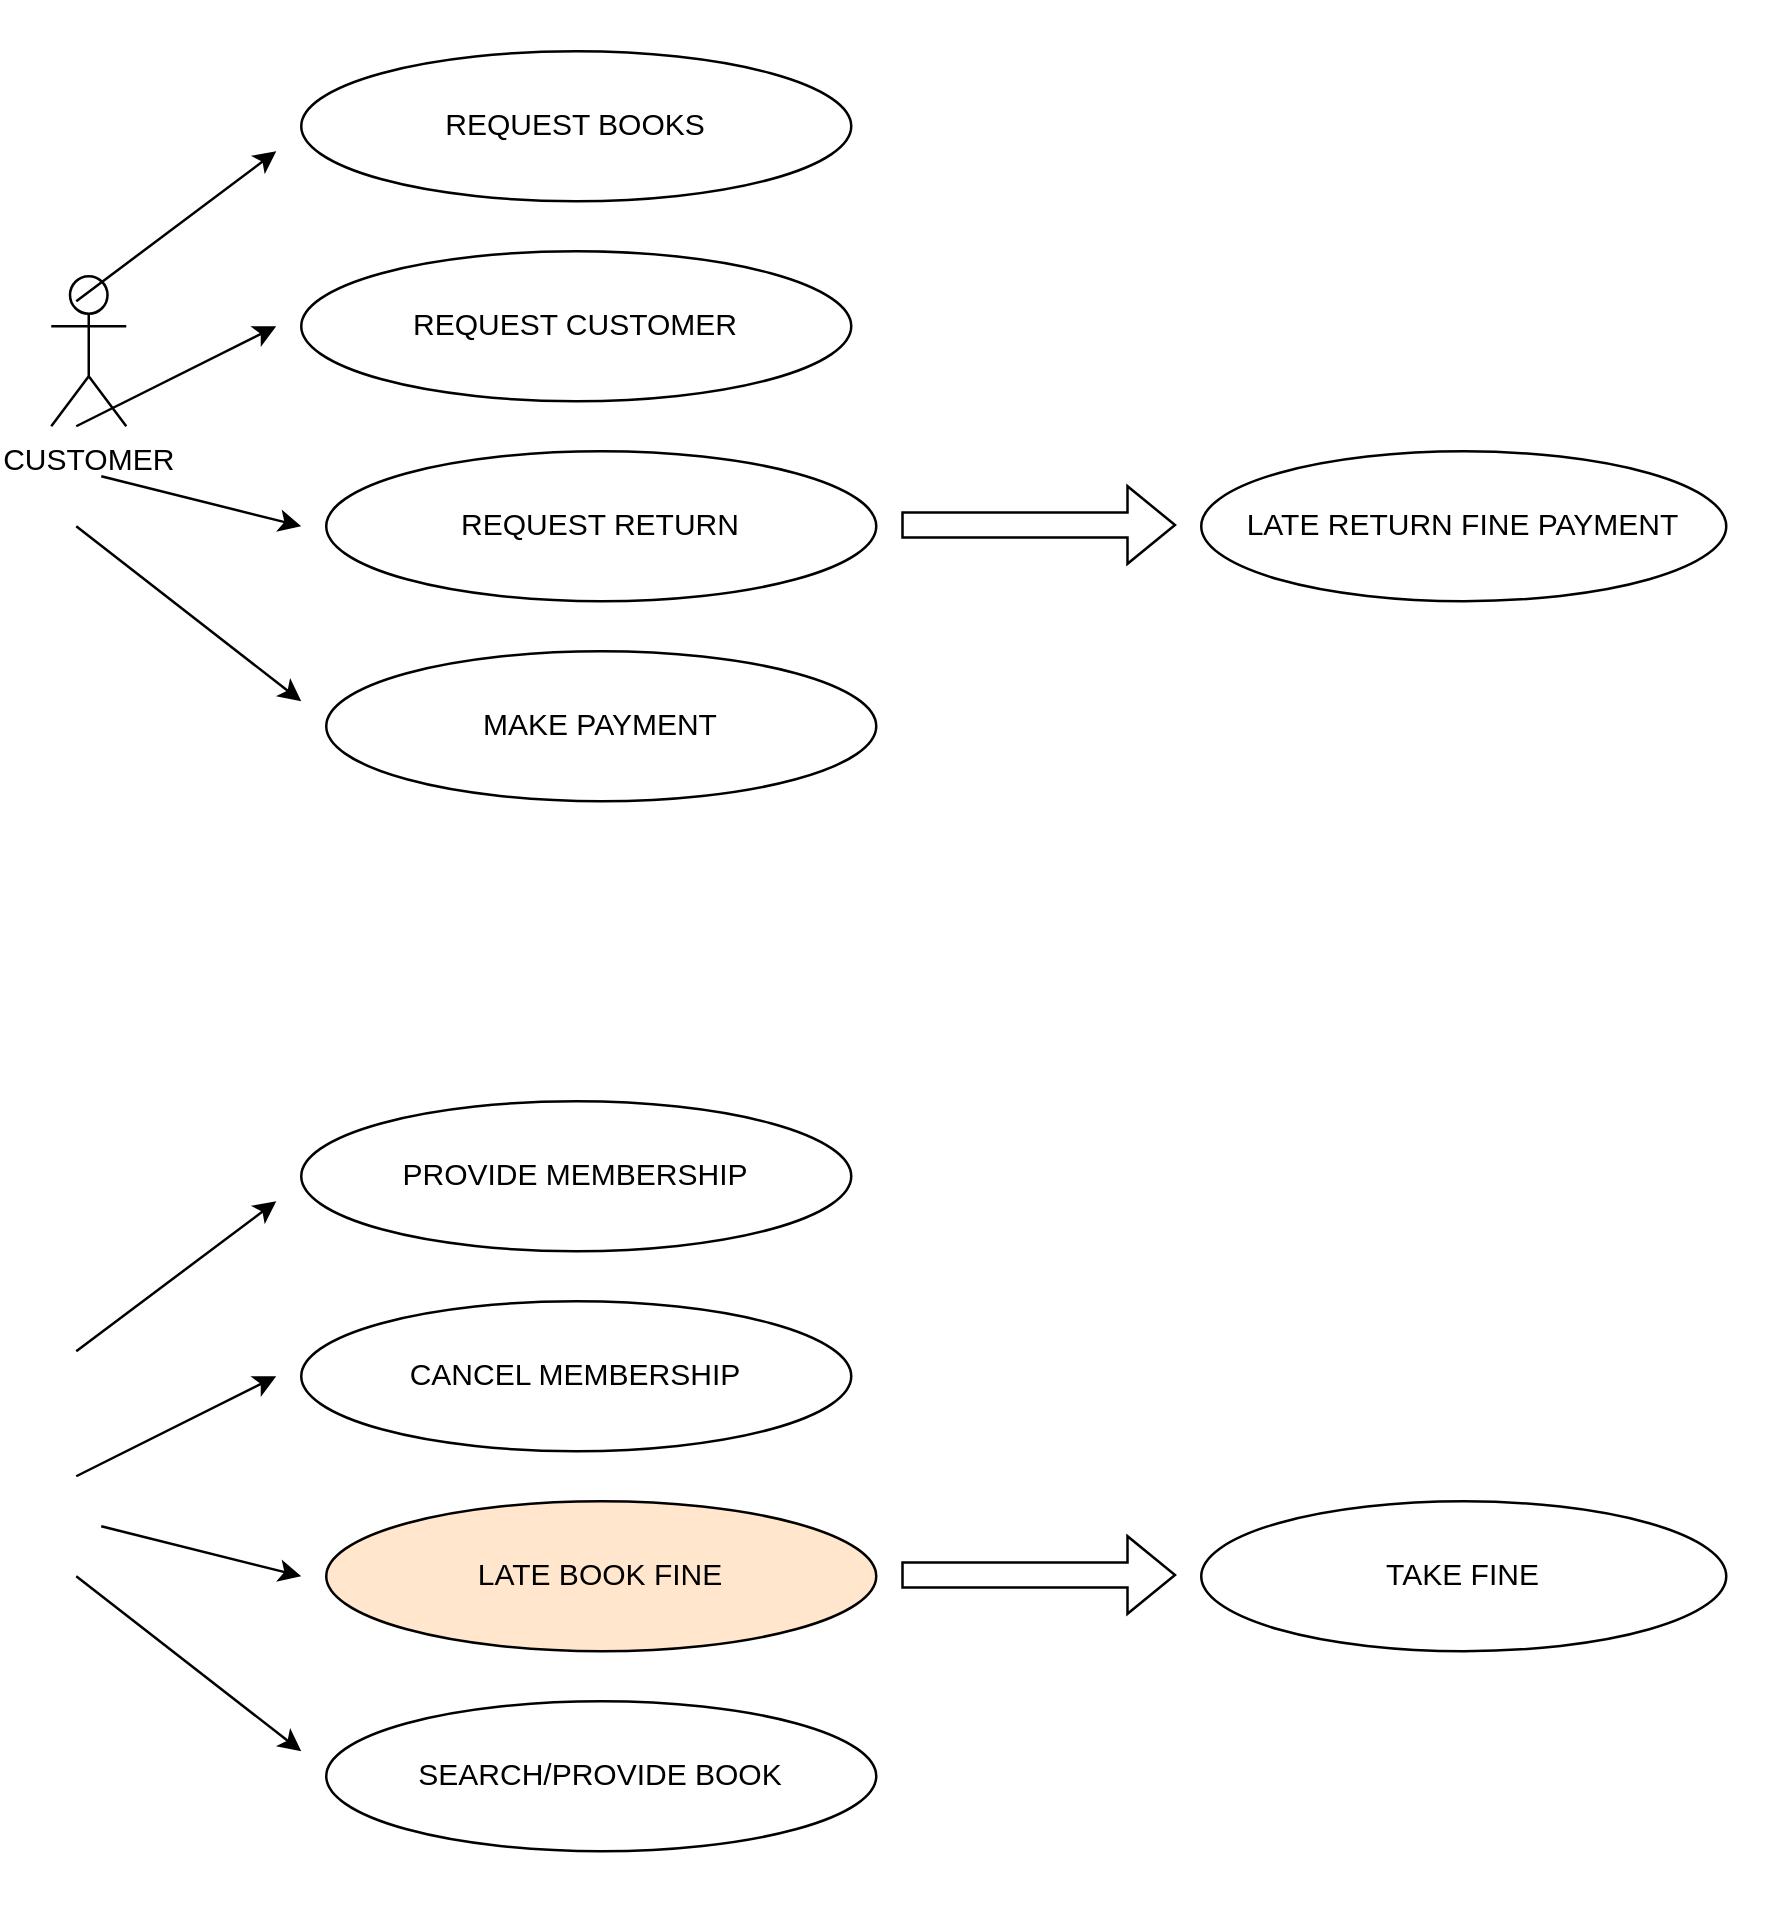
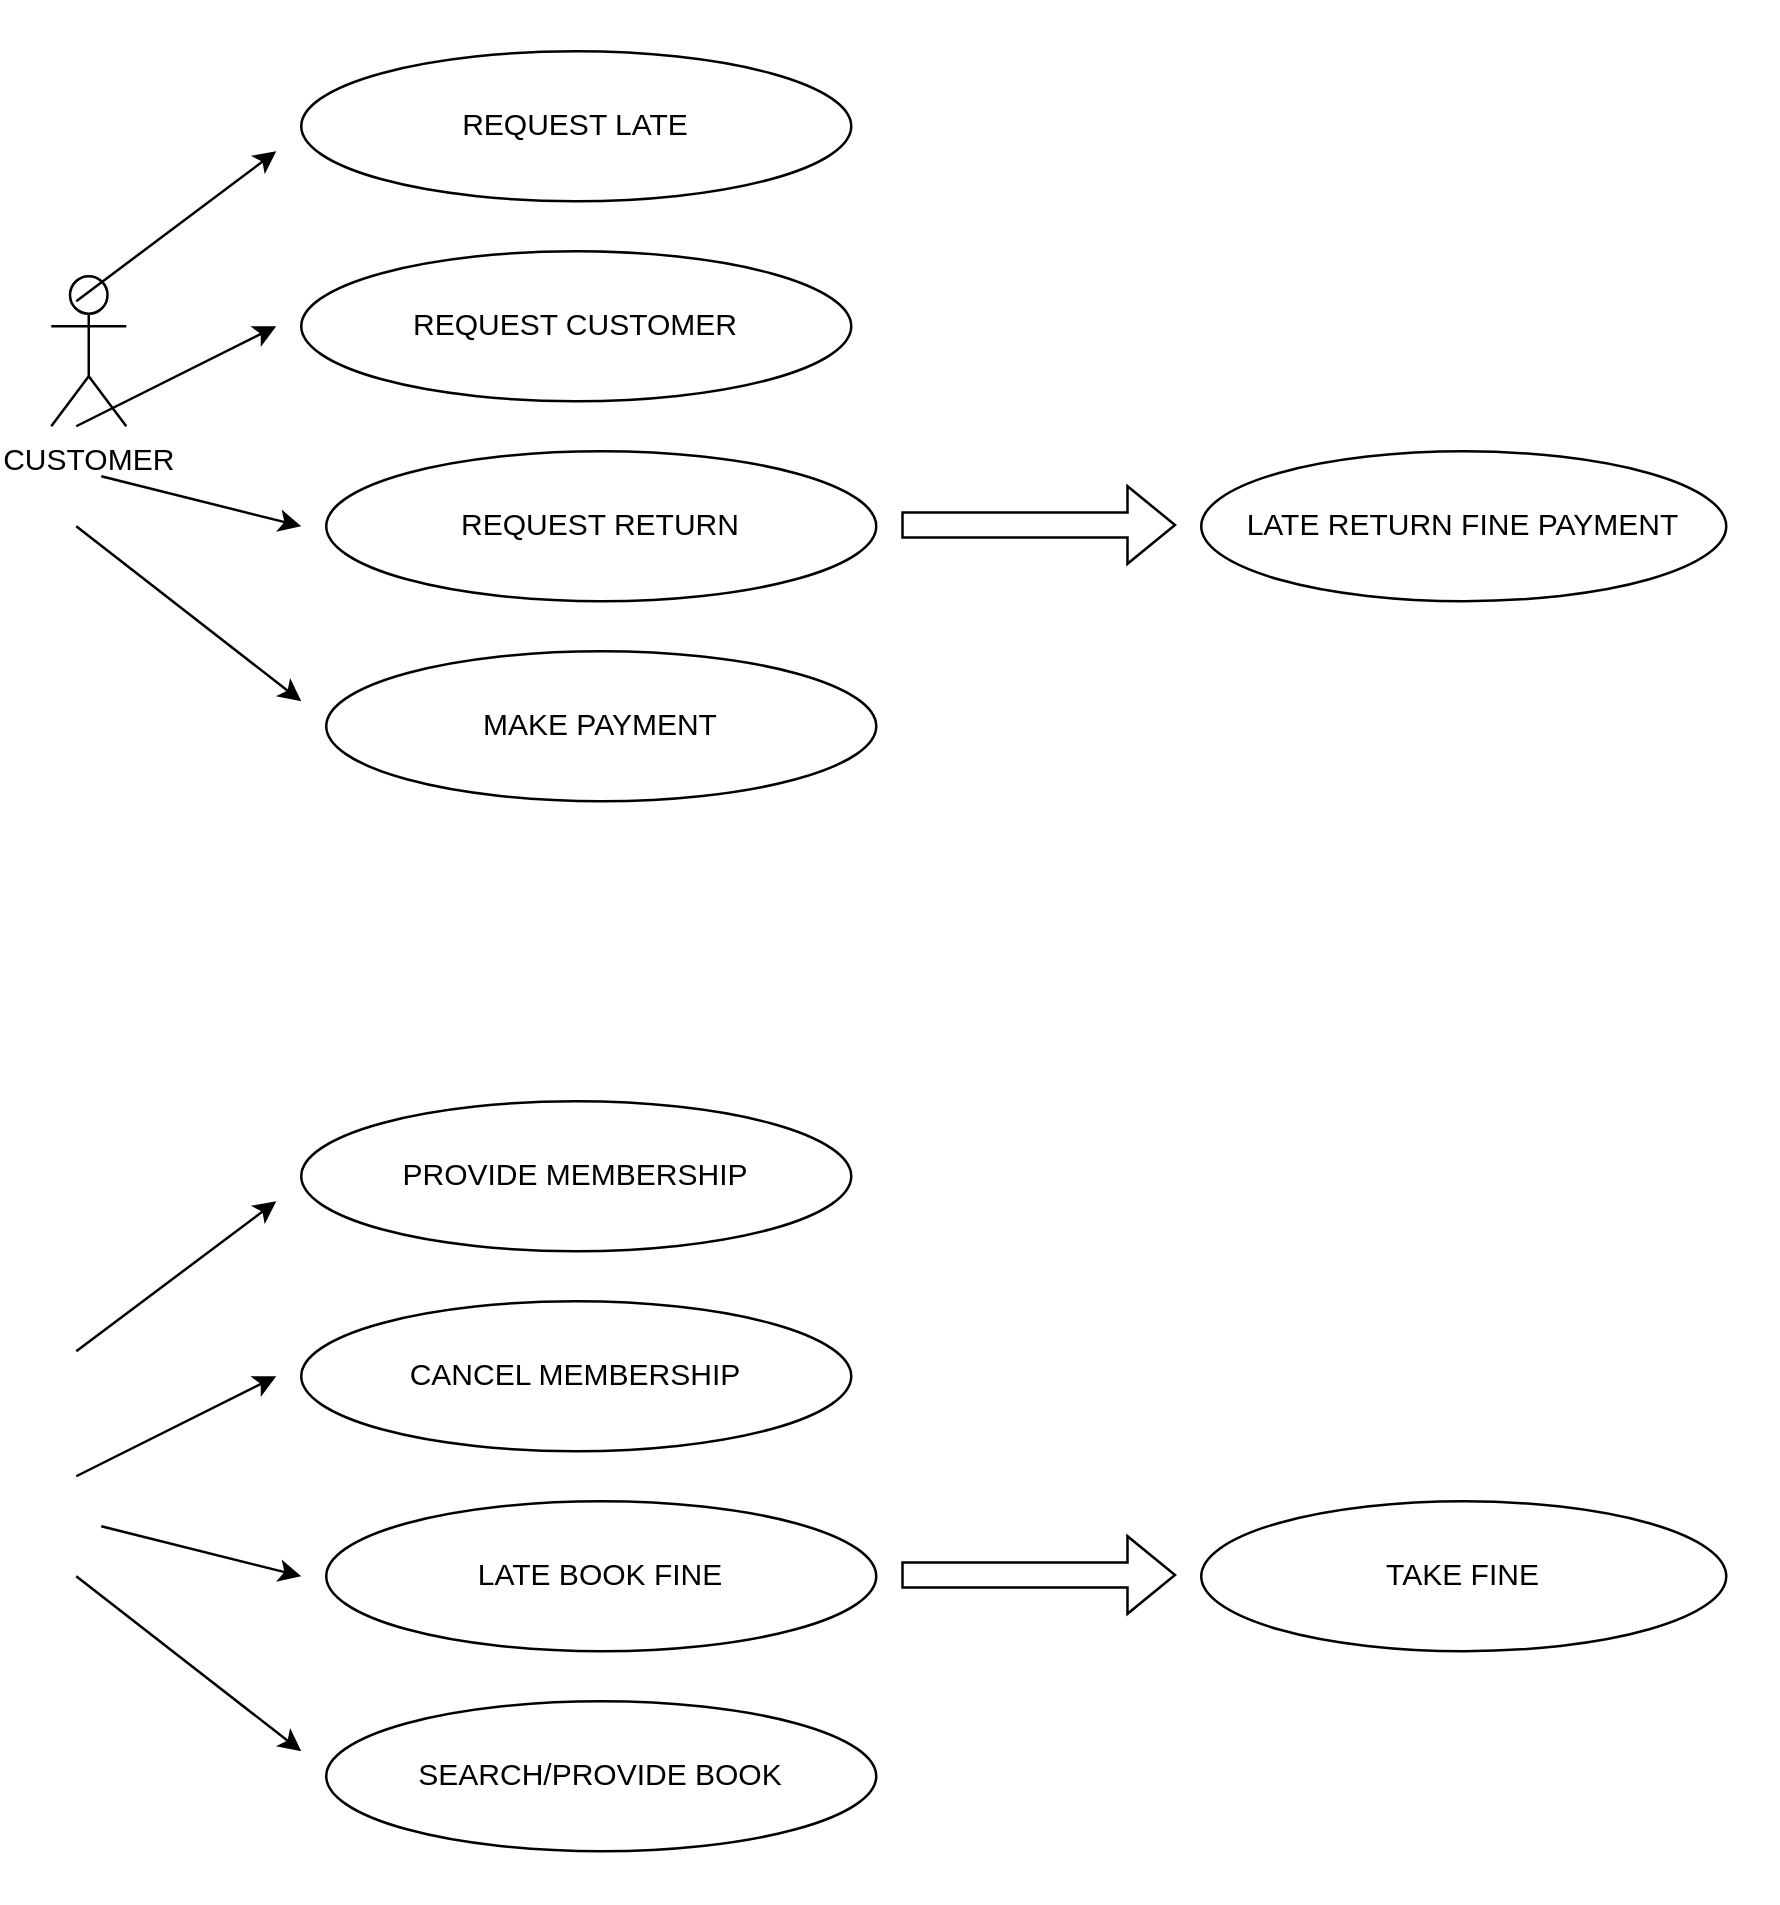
node "REQUEST BOOKS": label "REQUEST BOOKS" -> "REQUEST LATE"
node "LATE BOOK FINE": fillcolor #ffe6cc -> #ffffff
